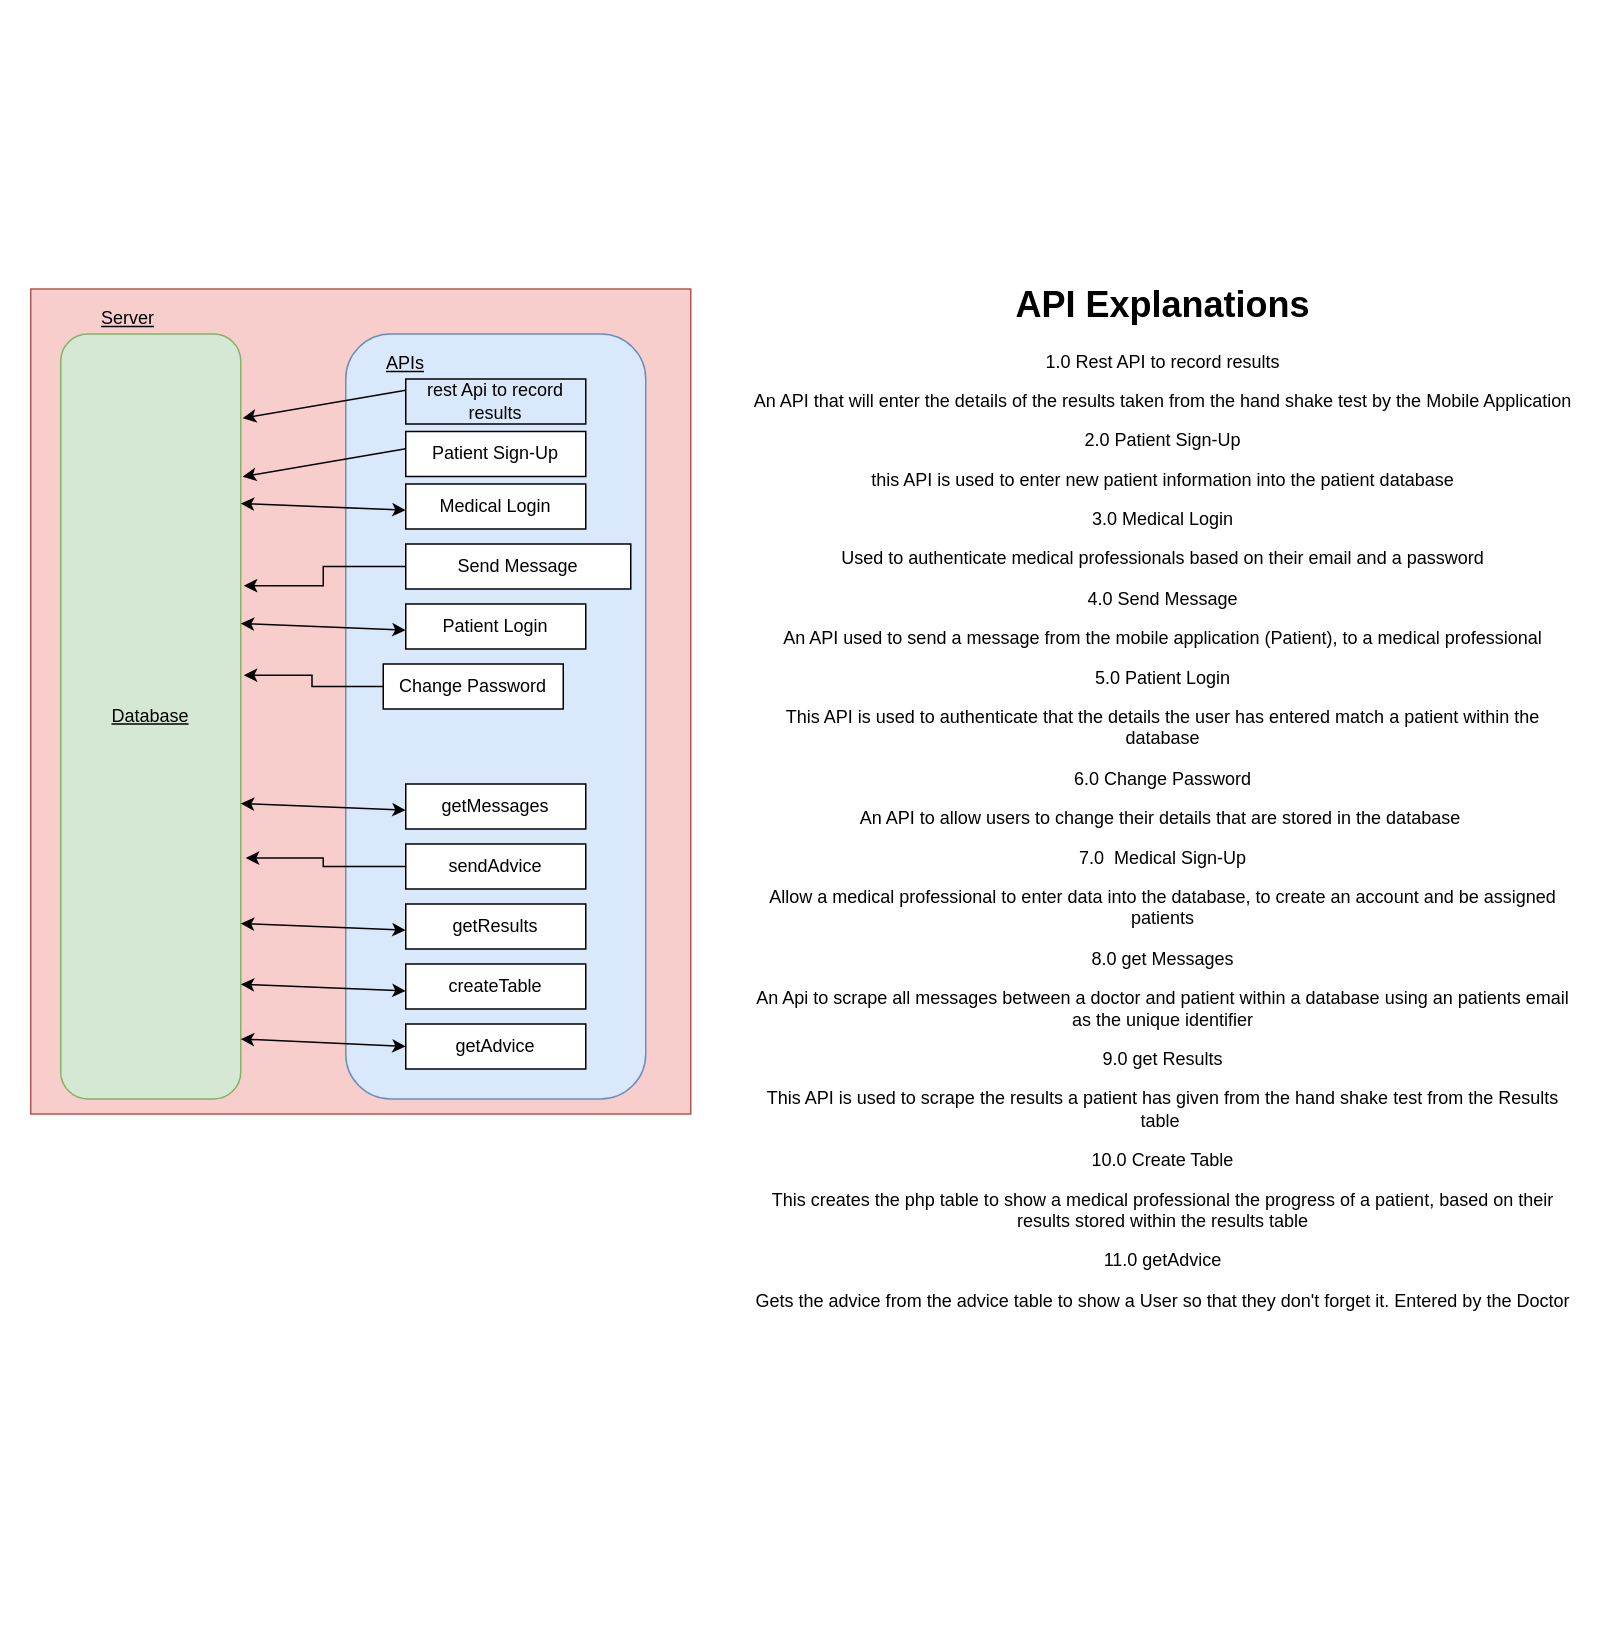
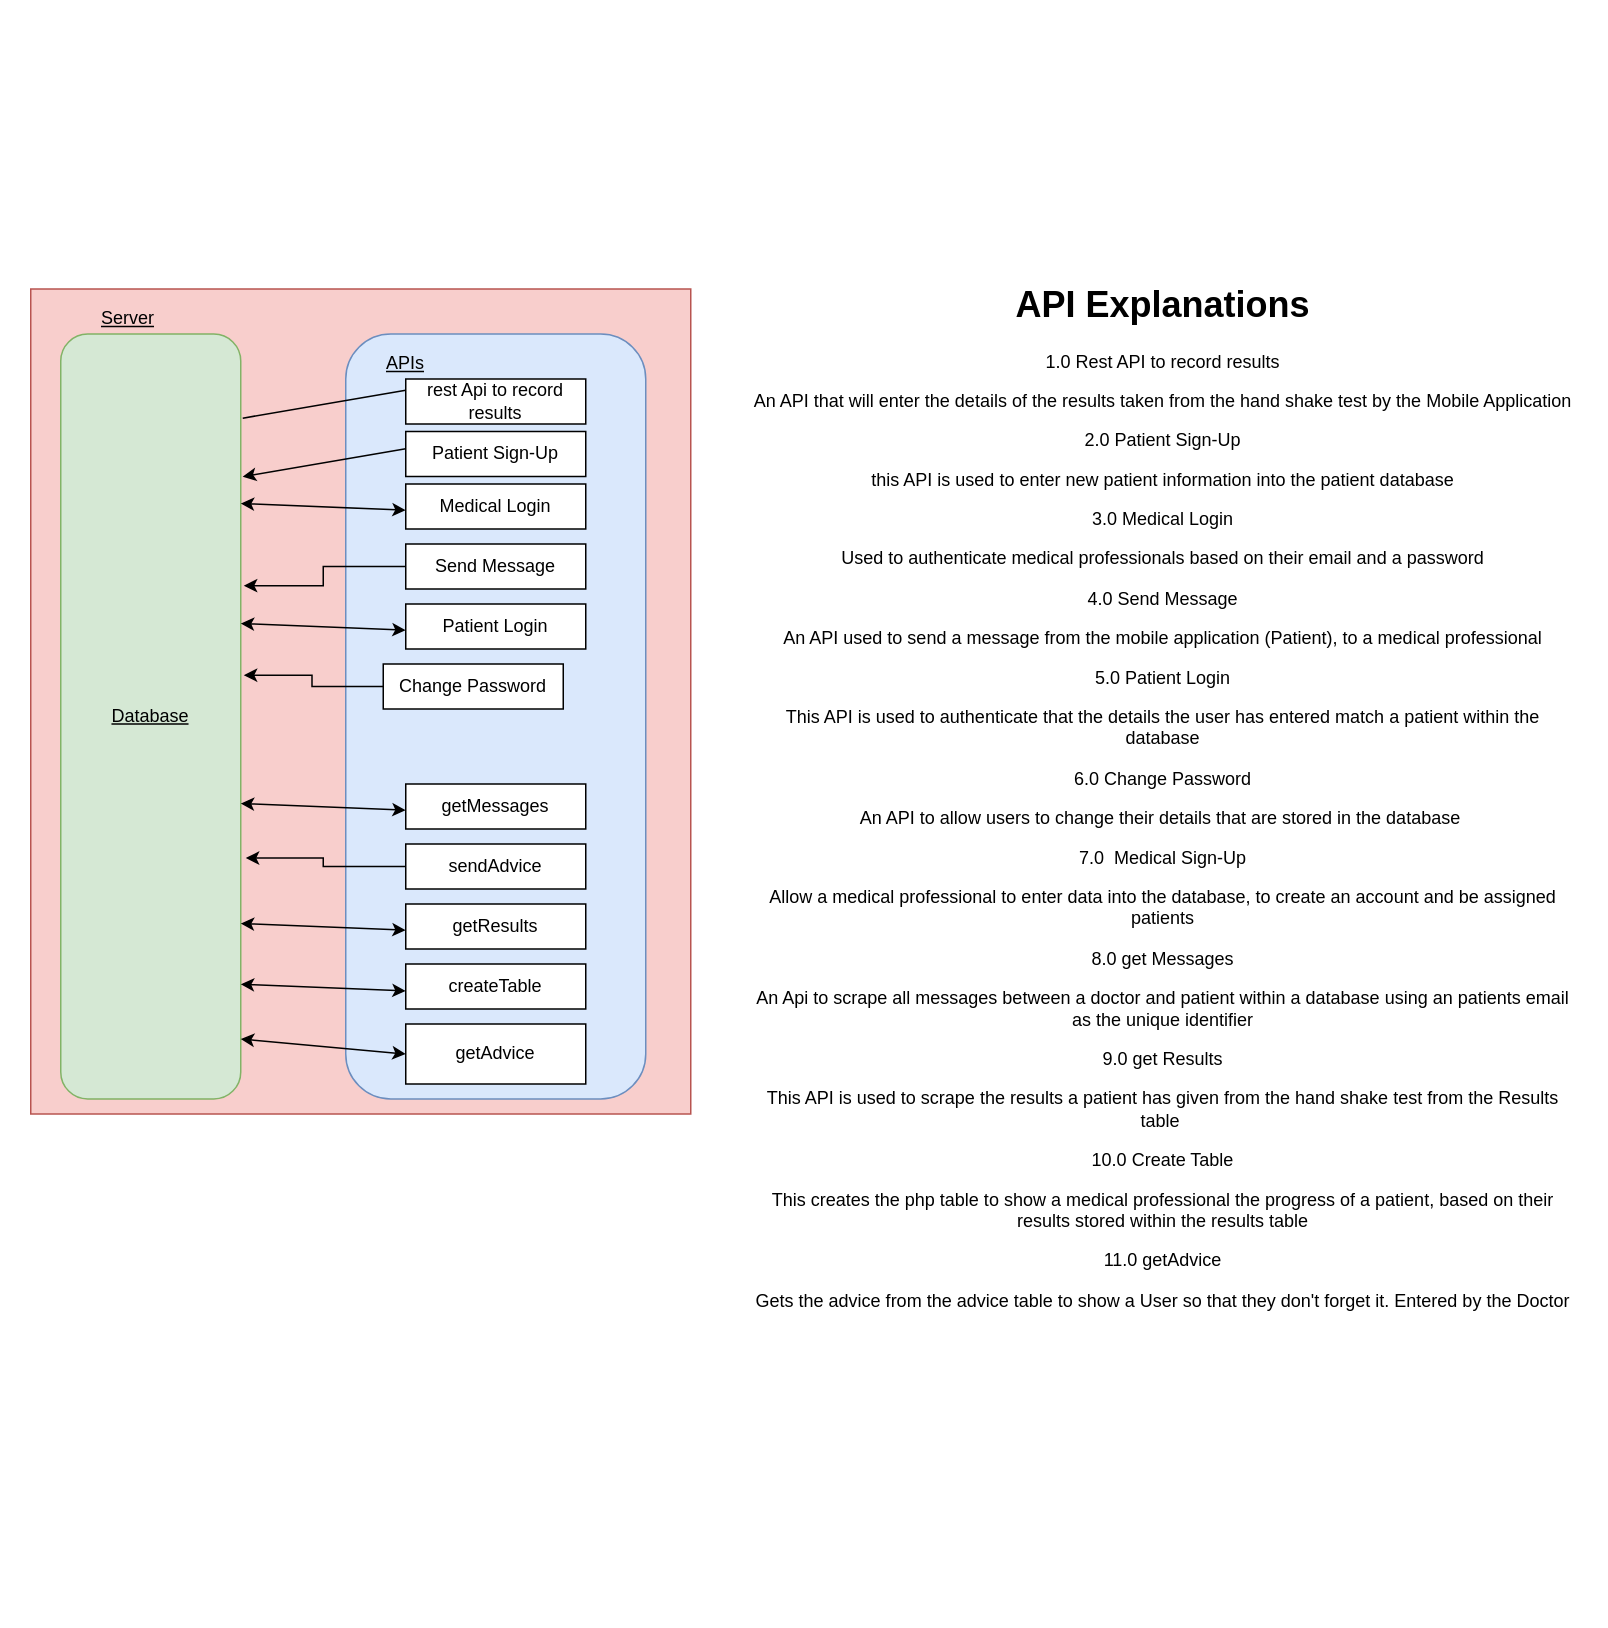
node "rest Api to record results": fillcolor #dae8fc -> #ffffff
edge "rest Api to record results" -> "Database": arrowhead classic -> none
node "Send Message": size 225x45 -> 180x45
node "getAdvice": size 180x45 -> 180x60
